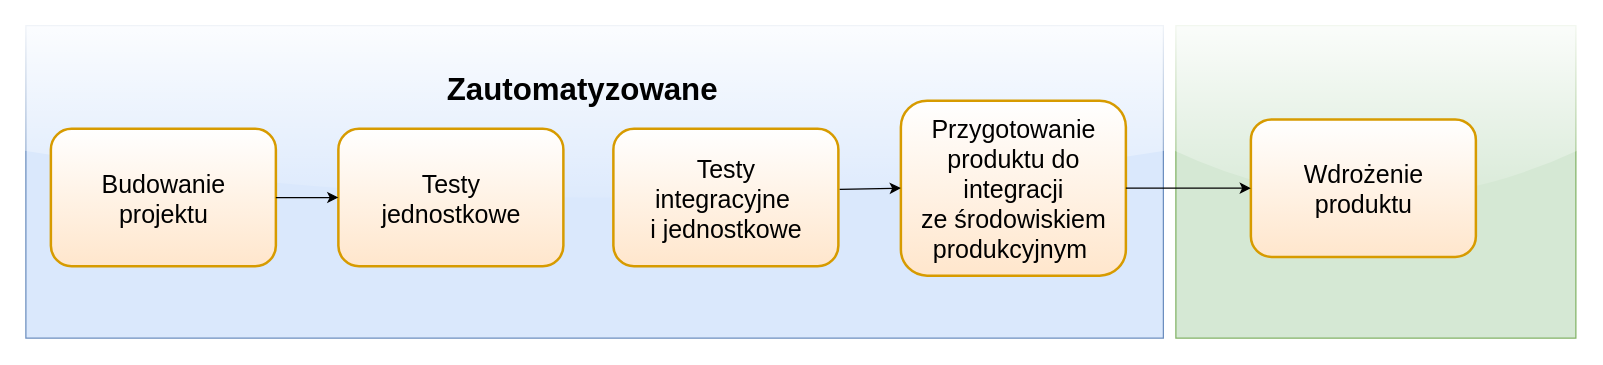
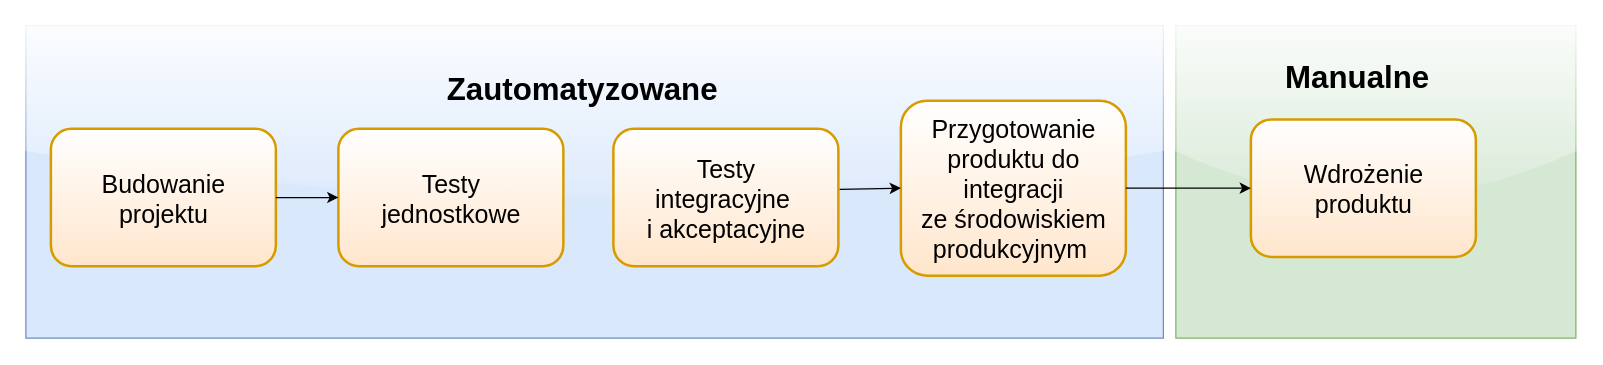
node "Manualne": added
node "Testy integracyjne i jednostkowe": label "Testy integracyjne i jednostkowe" -> "Testy integracyjne i akceptacyjne"
